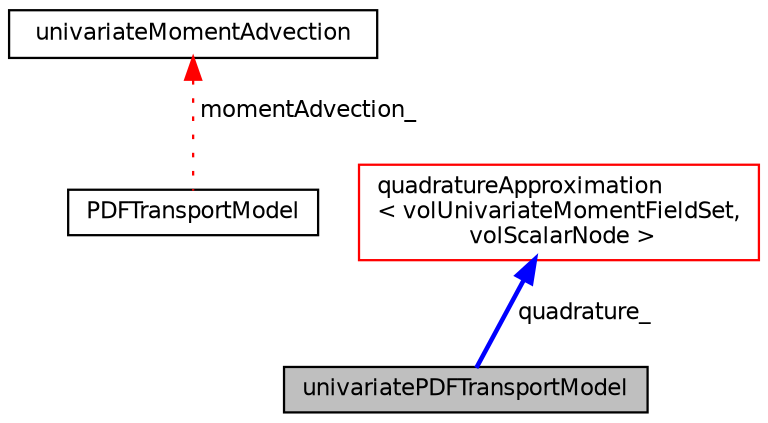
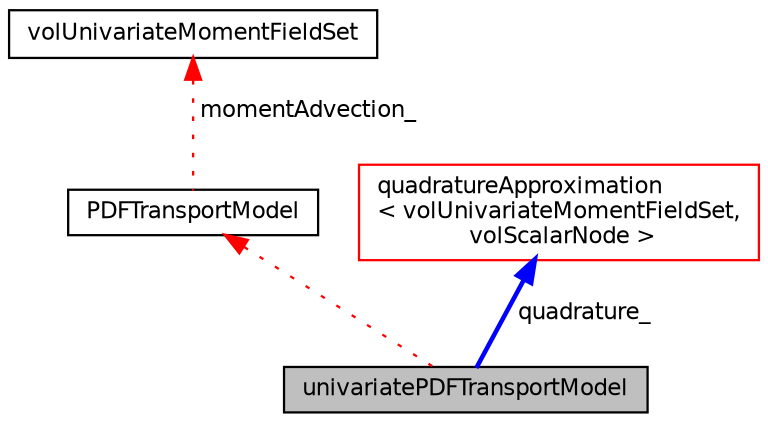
node "univariateMomentAdvection": label "univariateMomentAdvection" -> "volUnivariateMomentFieldSet"
edge "univariatePDFTransportModel" -> "PDFTransportModel": added
